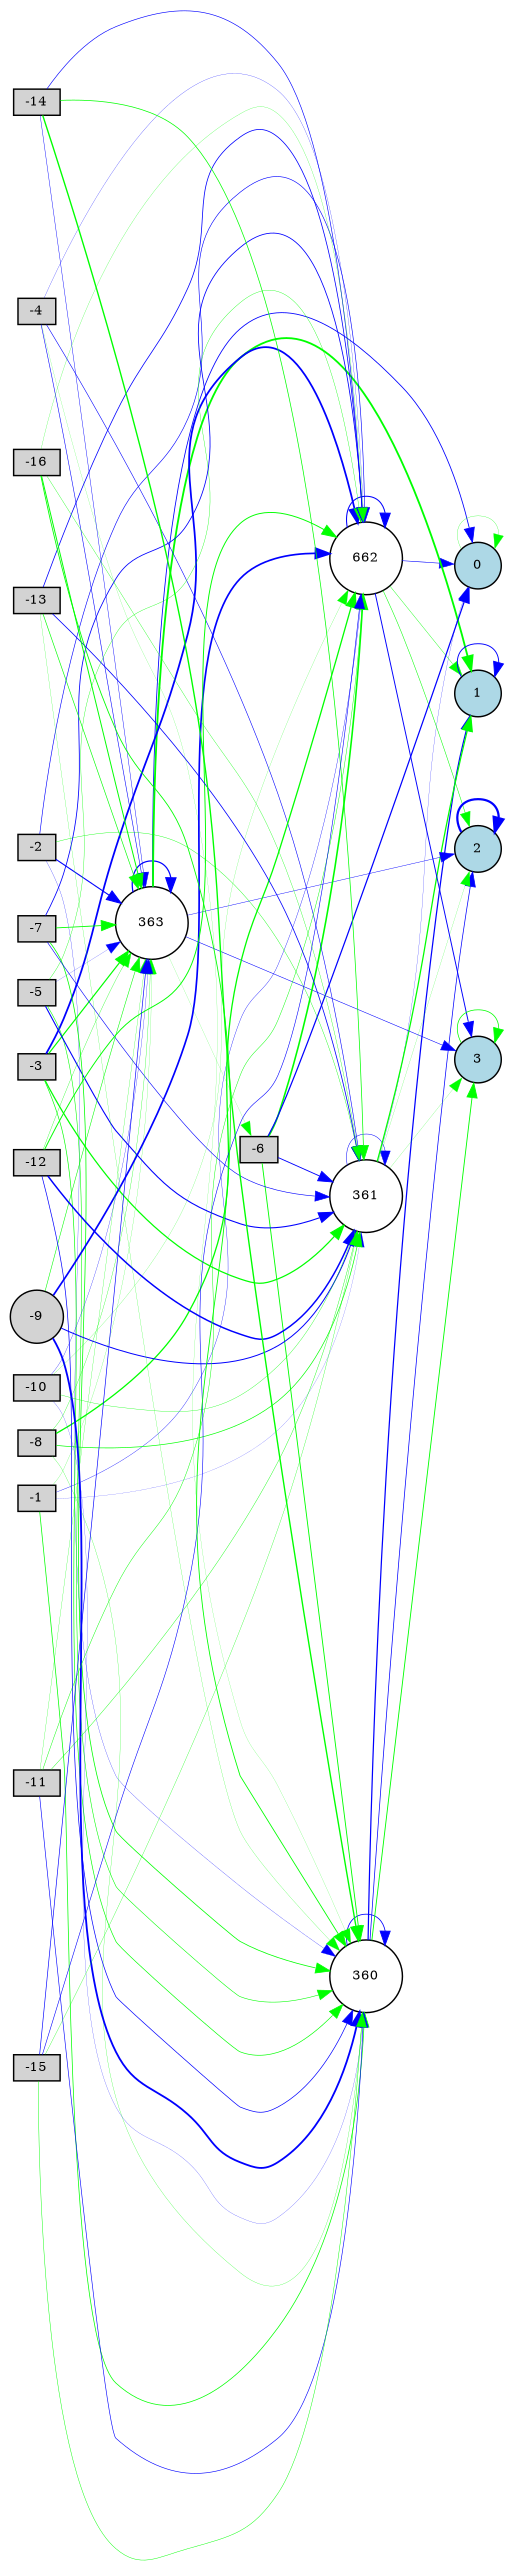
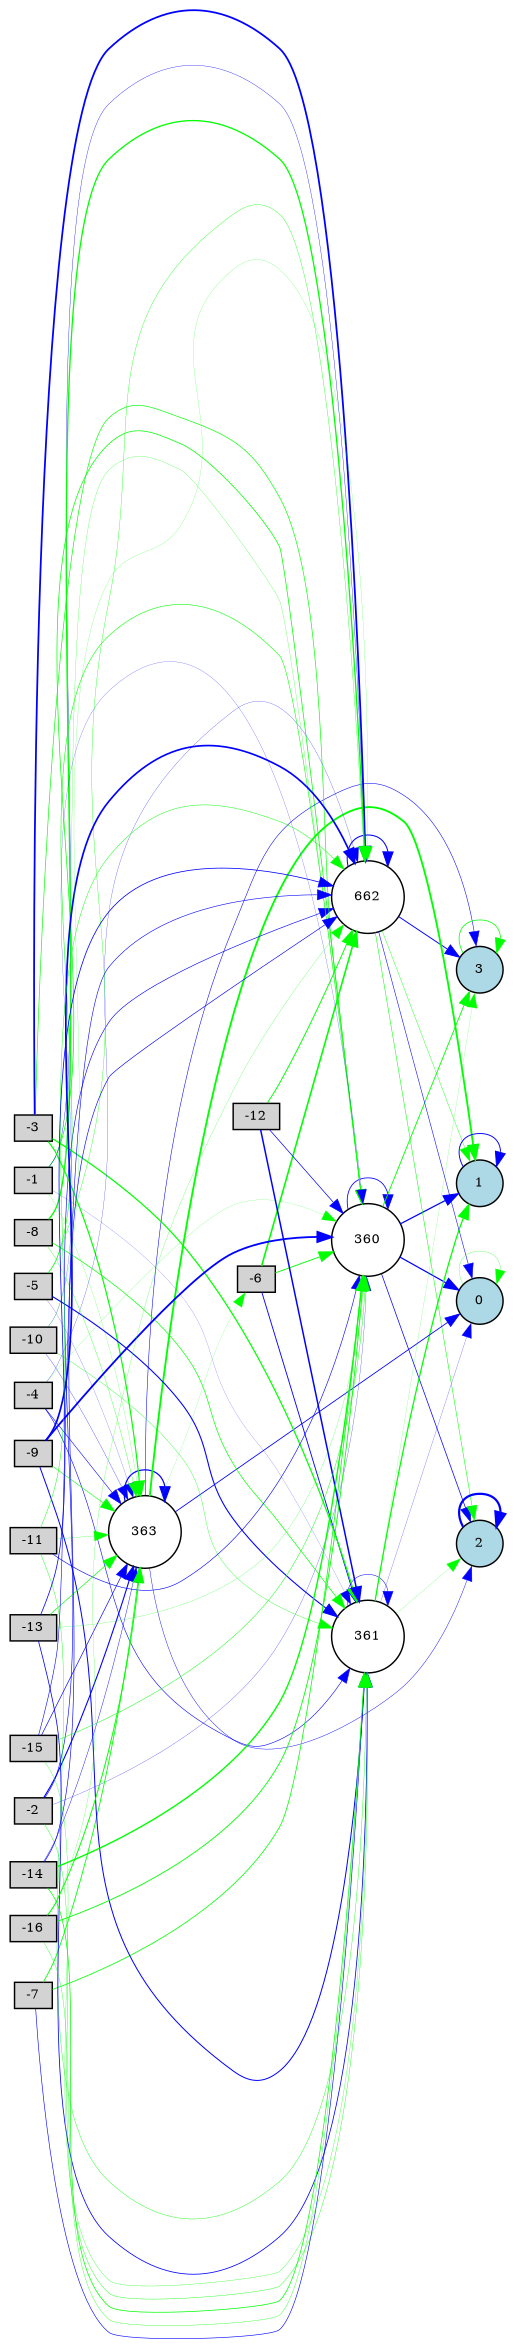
edge "-7" -> "662": removed
edge "-6" -> "0": now "360" -> "0"
edge "-12" -> "363": removed
node "-9": shape circle -> box
